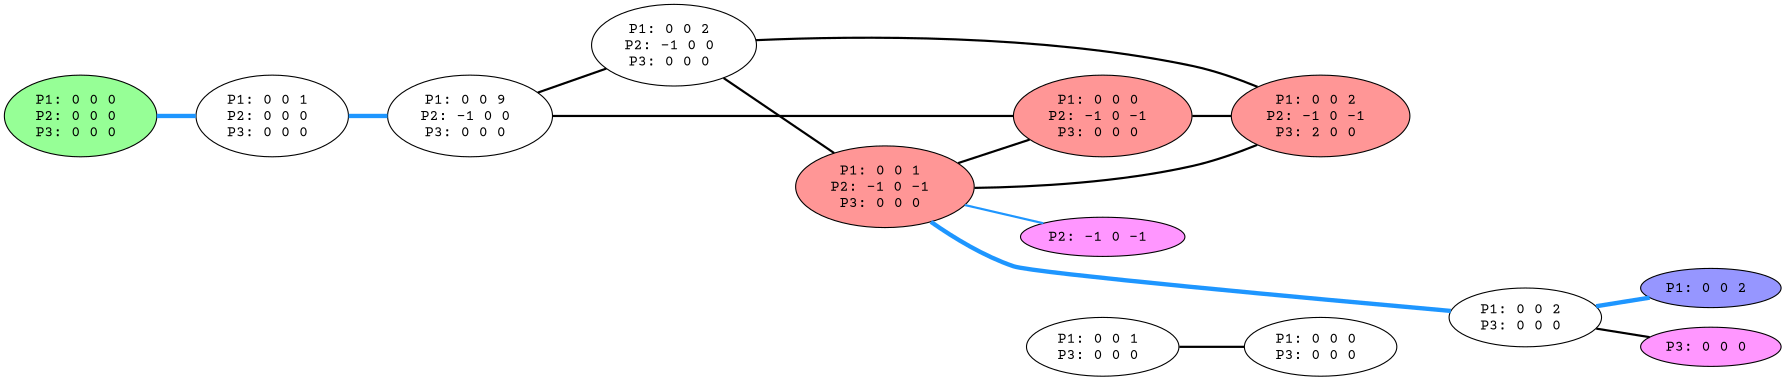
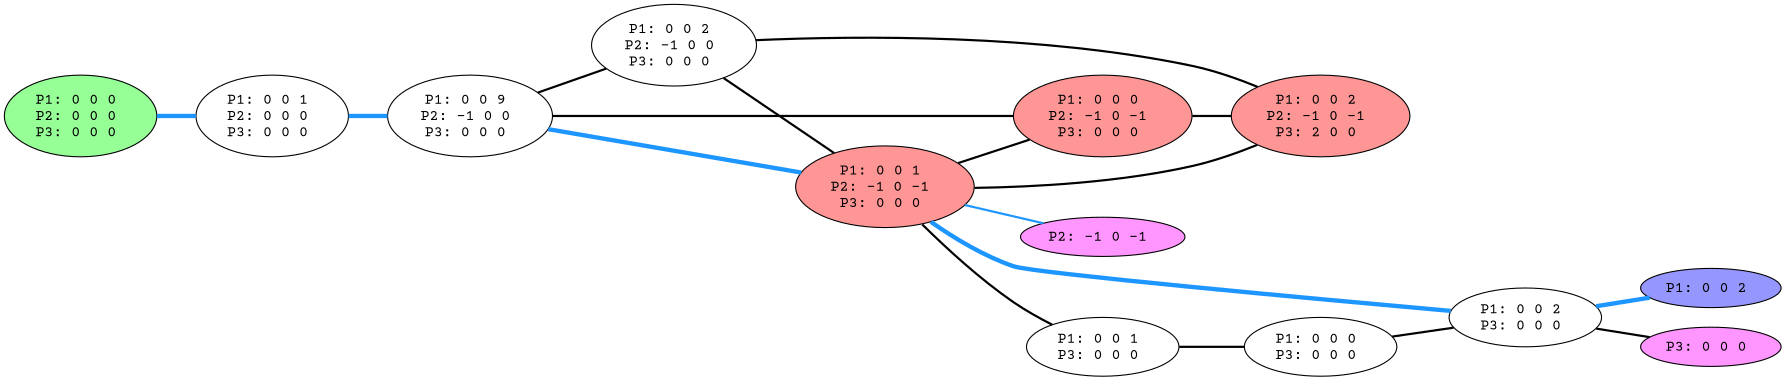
edge "P1: 0 0 9 P2: -1 0 0 P3: 0 0 0" -- "P1: 0 0 1 P2: -1 0 -1 P3: 0 0 0": added
edge "P1: 0 0 1 P2: -1 0 -1 P3: 0 0 0" -- "P1: 0 0 1 P3: 0 0 0": added
edge "P1: 0 0 2 P3: 0 0 0" -- "P1: 0 0 0 P3: 0 0 0": added
